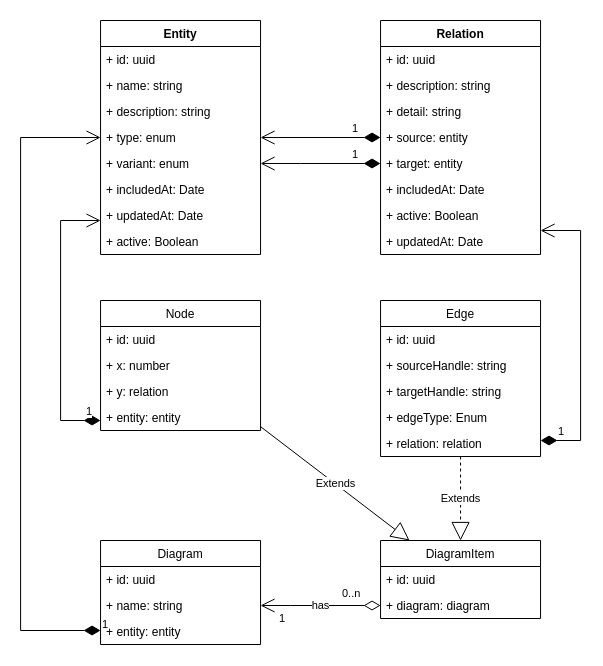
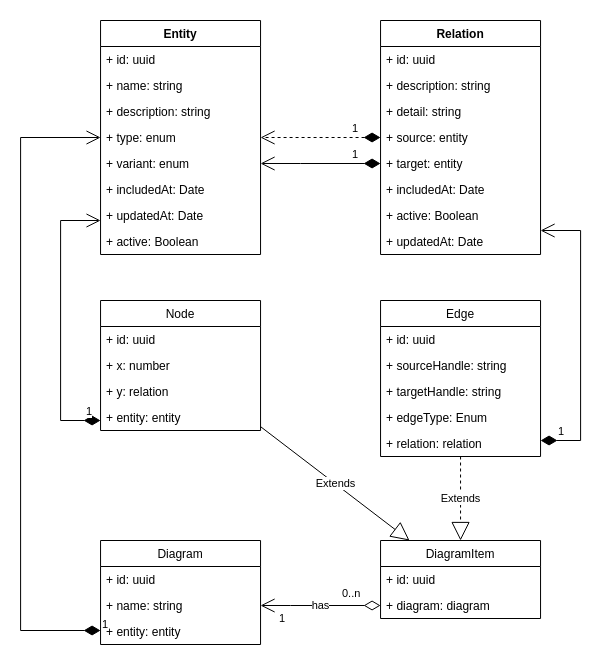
edge "Entity" -- "+ source: entity": style solid -> dashed
